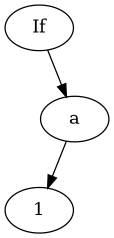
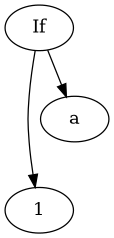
edge "a" -> "1": now "If" -> "1"
